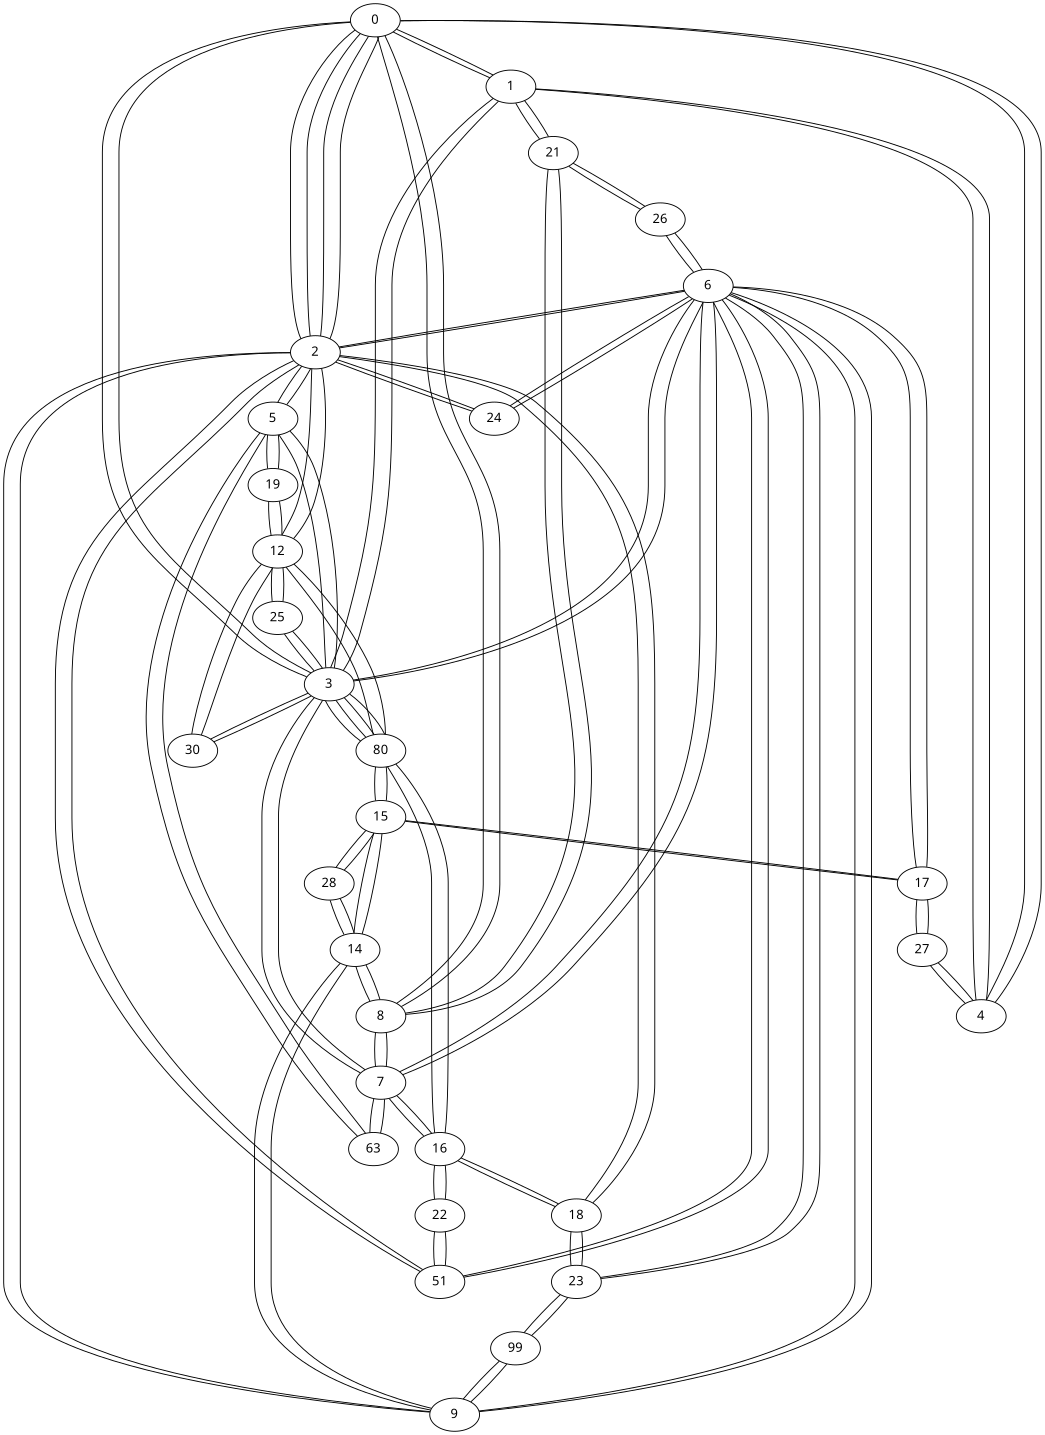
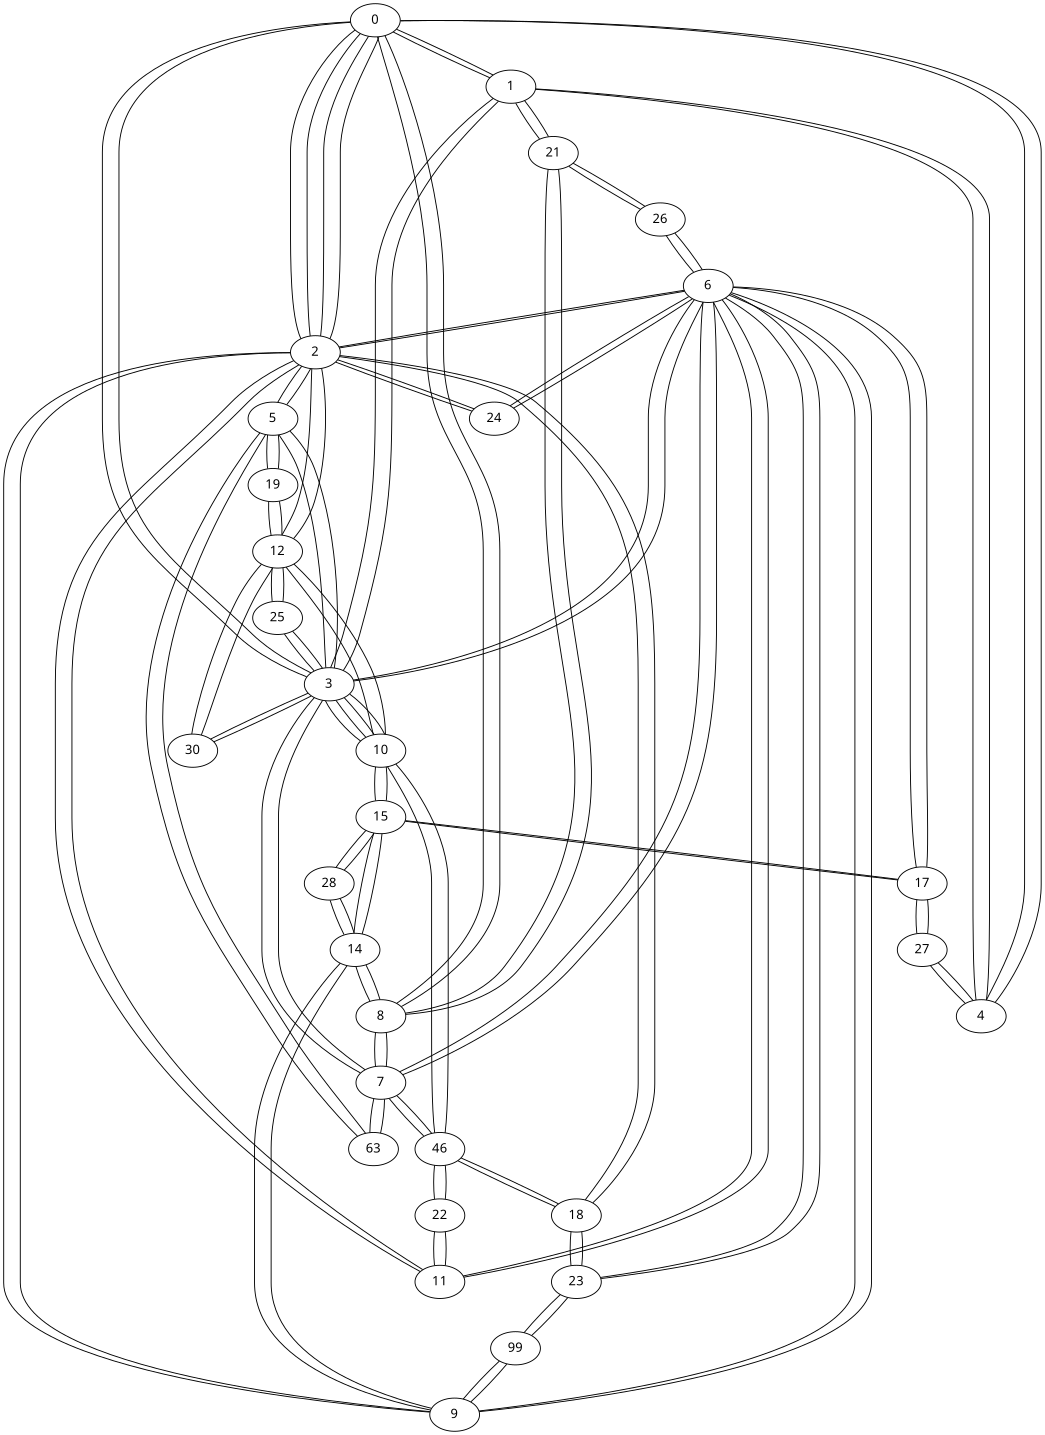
node "80": label "80" -> "10"
node "16": label "16" -> "46"
node "51": label "51" -> "11"
